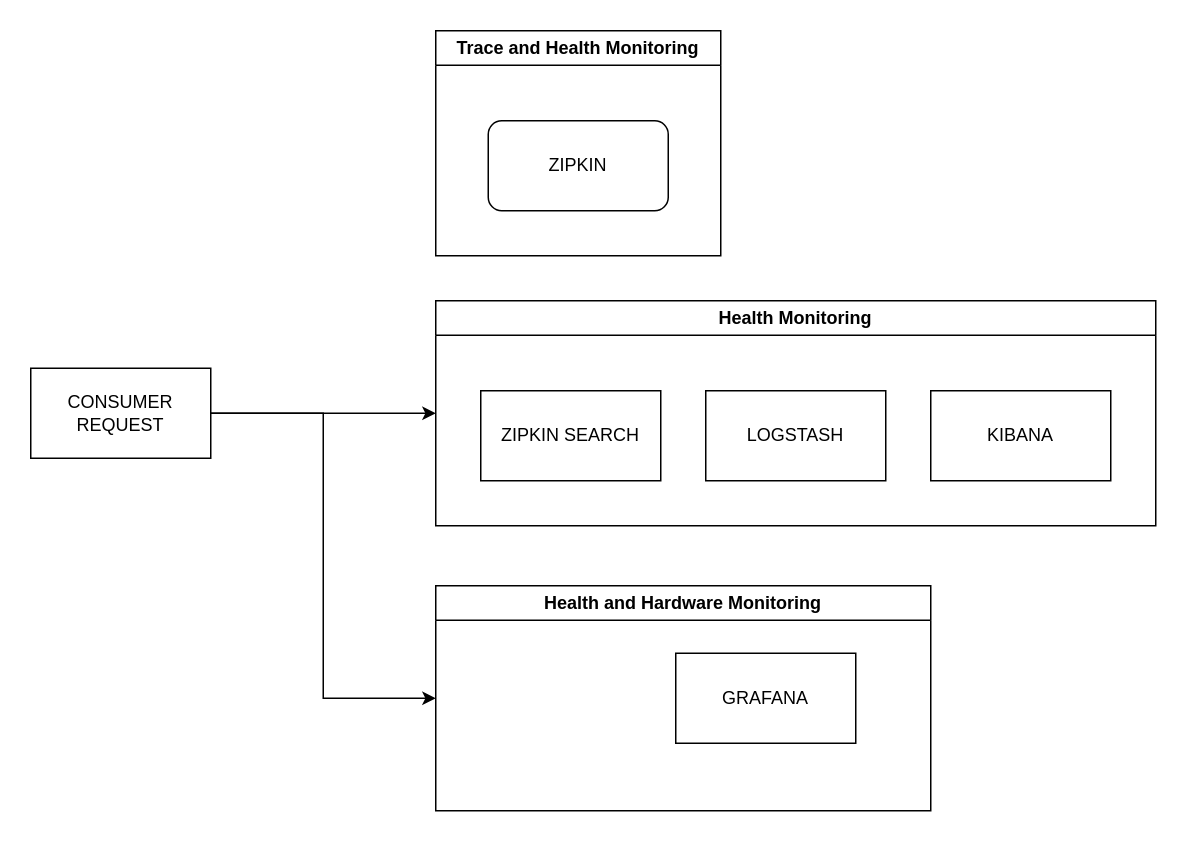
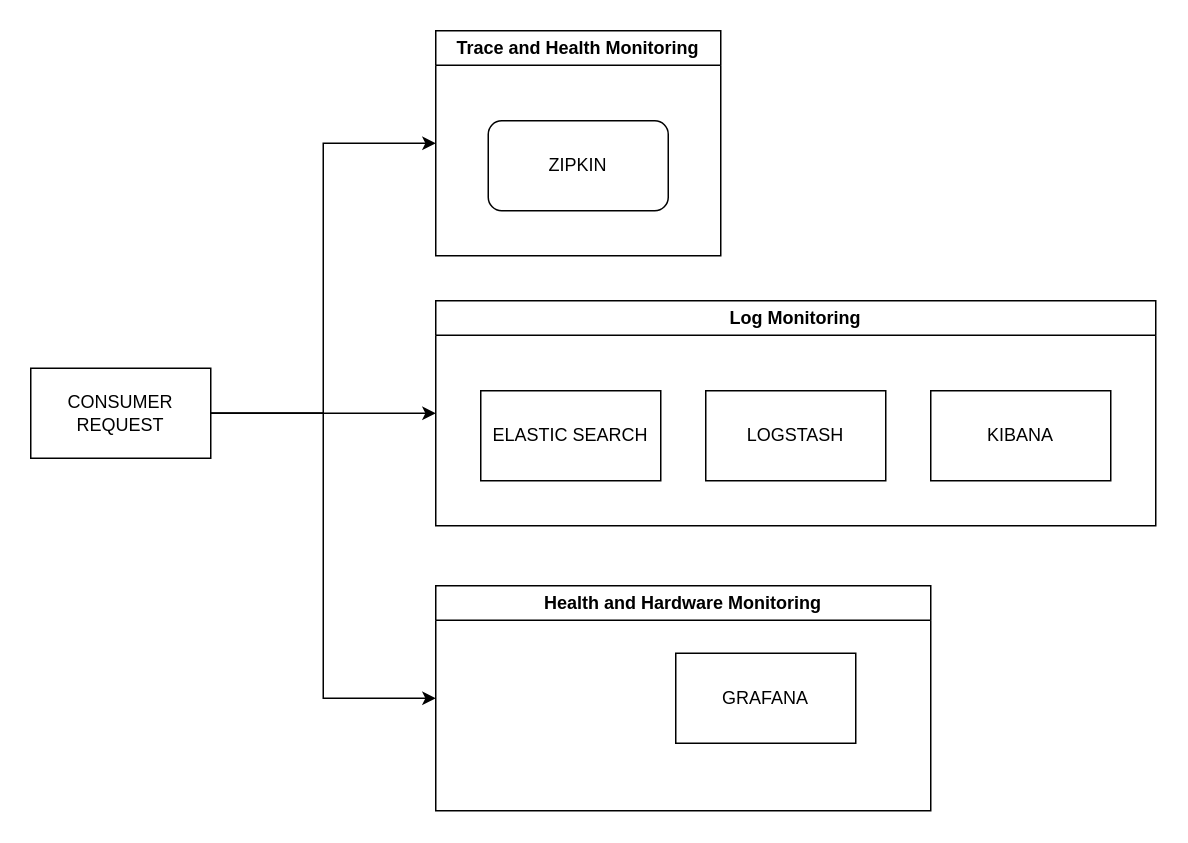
edge "CONSUMER REQUEST" -> "Trace and Health Monitoring": added
node "Health Monitoring": label "Health Monitoring" -> "Log Monitoring"
node "ZIPKIN SEARCH": label "ZIPKIN SEARCH" -> "ELASTIC SEARCH"
